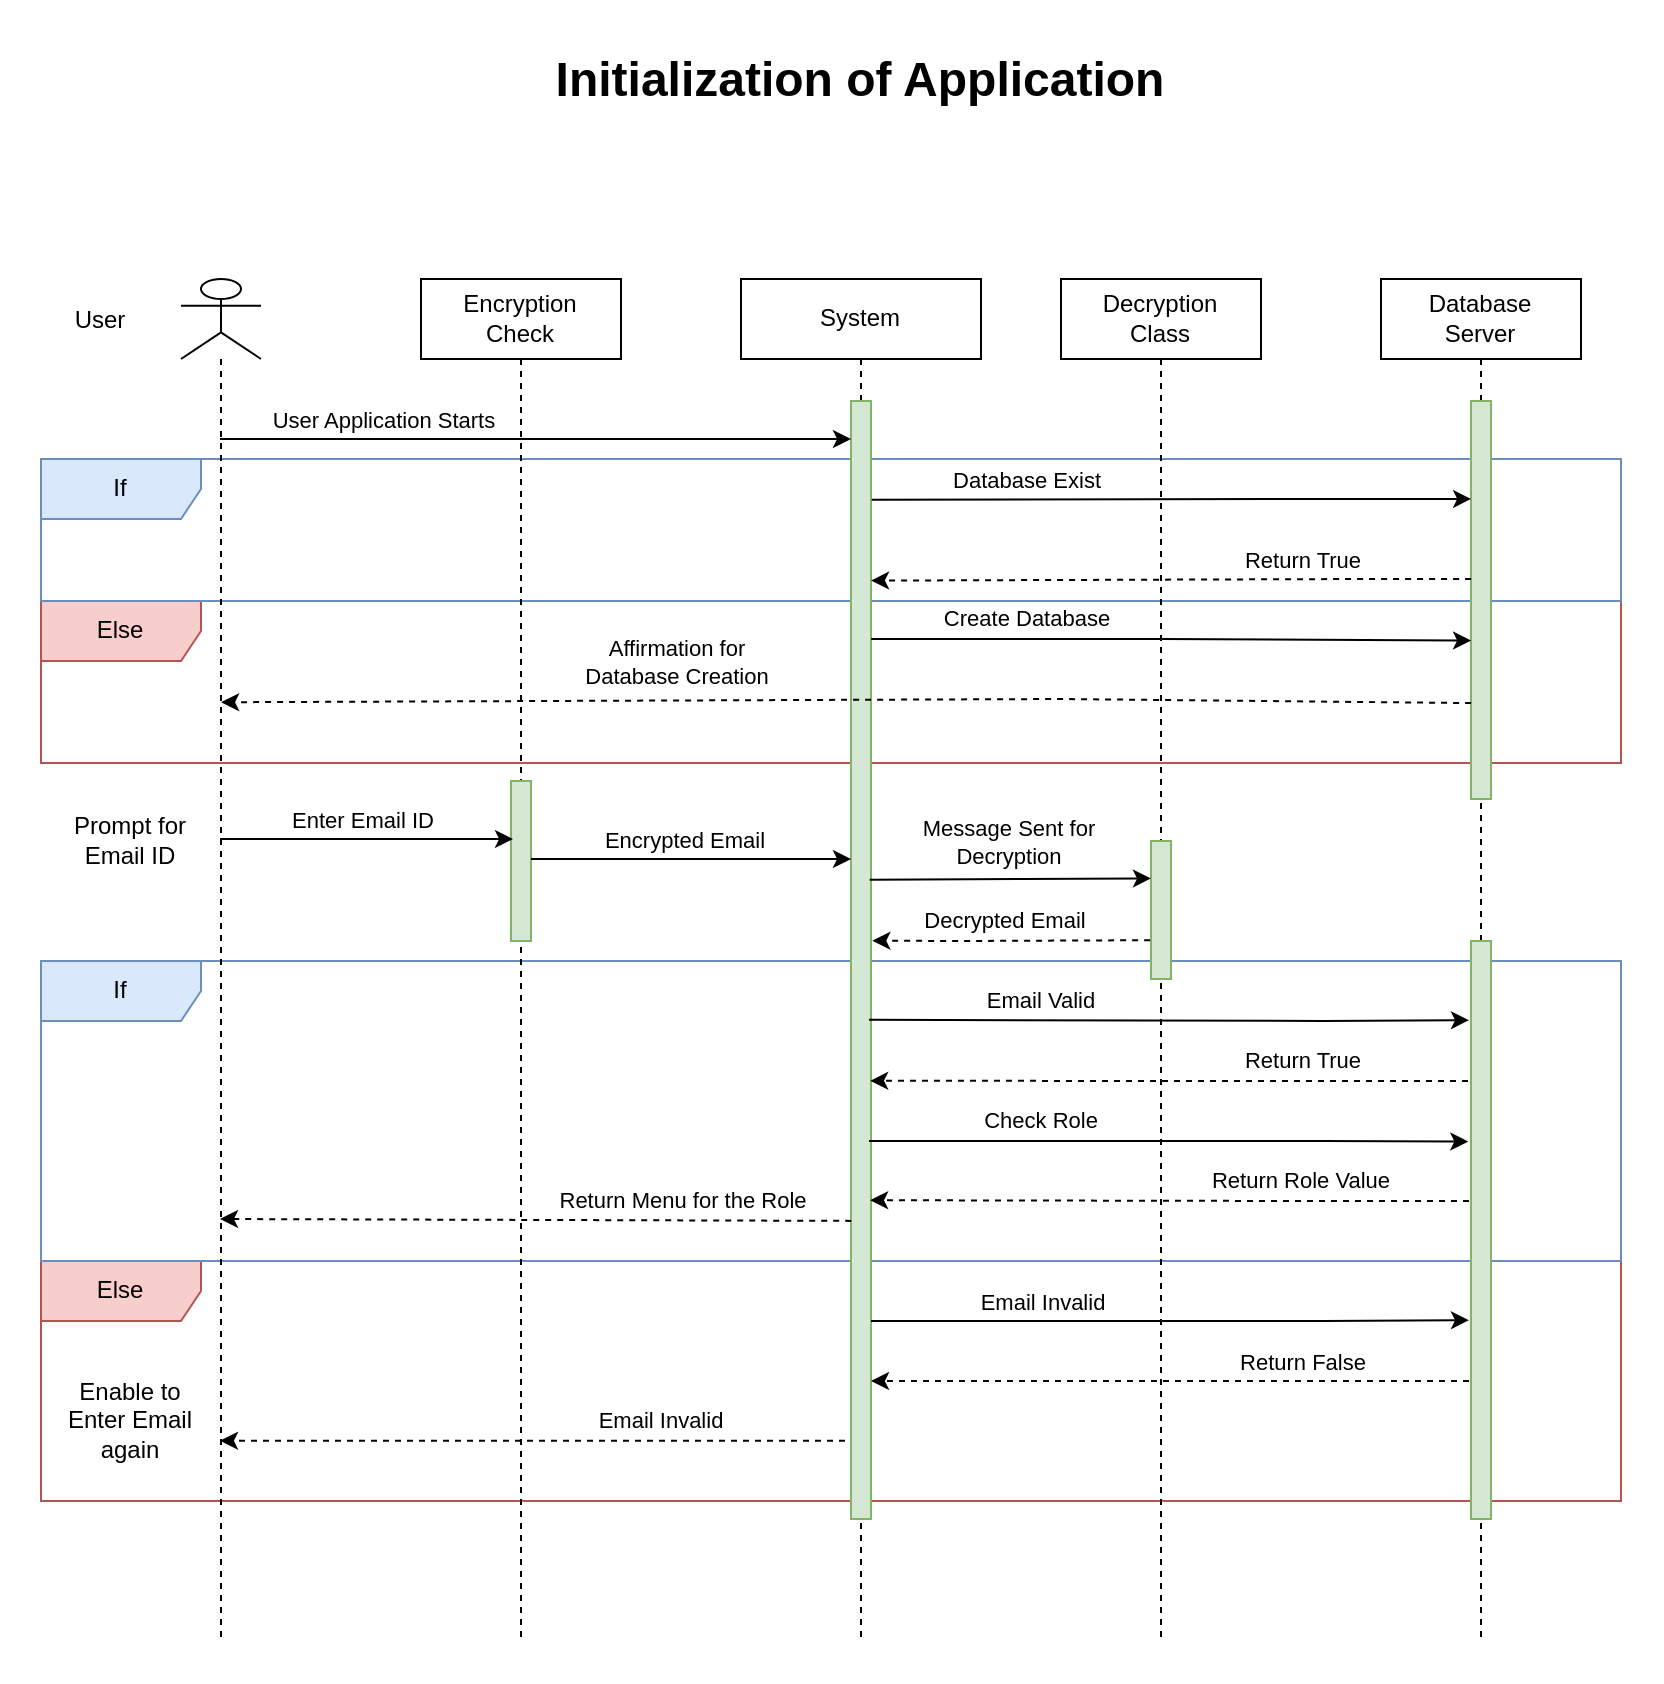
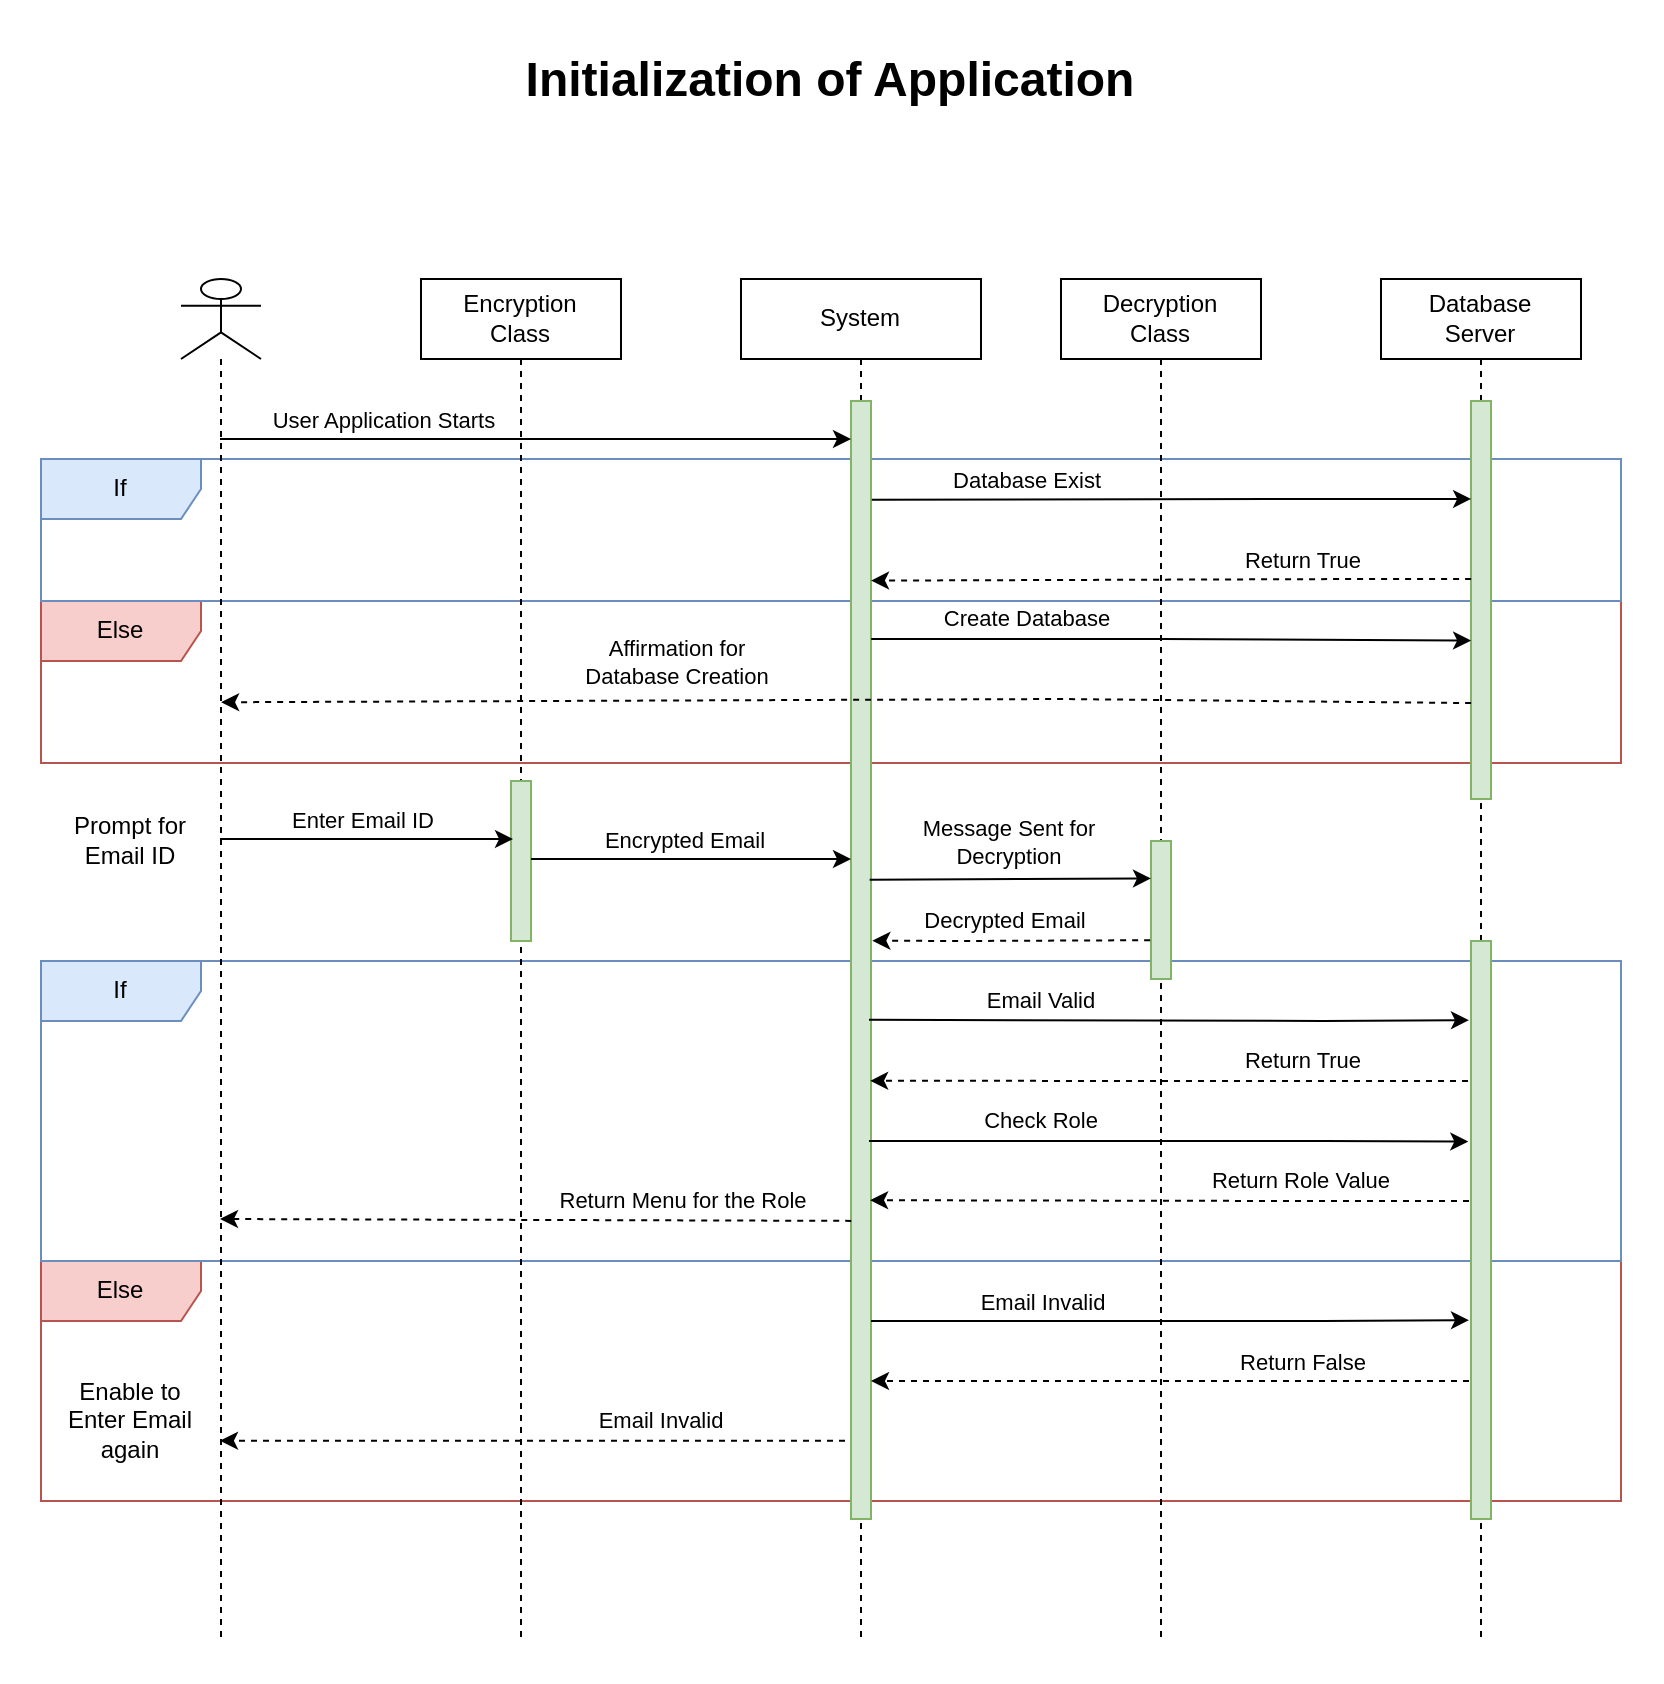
node "Initialization of Application": moved (861, 91) -> (831, 91)
node "Encryption Check": label "Encryption Check" -> "Encryption Class"
node "User": removed
